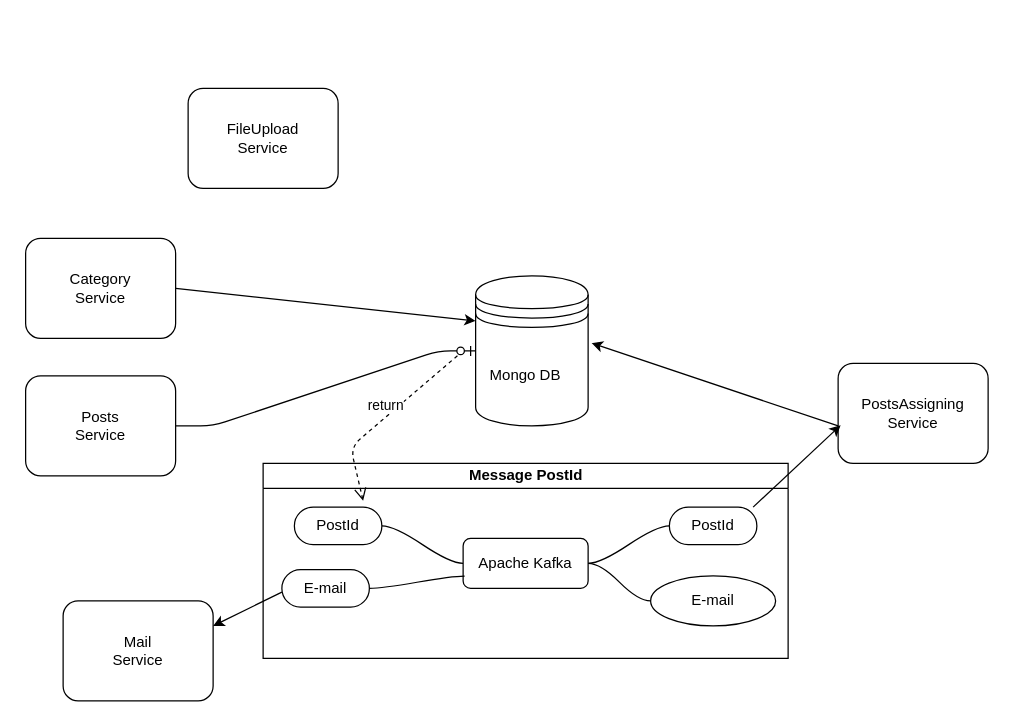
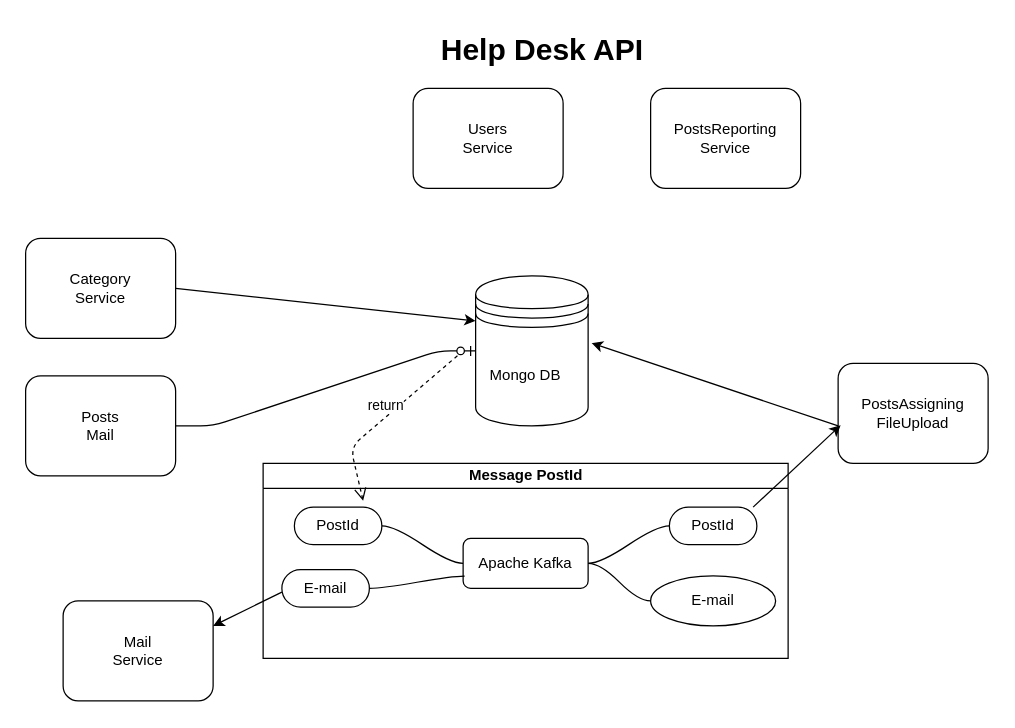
node "Help Desk API": added
node "FileUpload Service": removed
node "Users Service": added
node "PostsReporting Service": added
node "PostsAssigning Service": label "PostsAssigning Service" -> "PostsAssigning FileUpload"
node "Posts Service": label "Posts Service" -> "Posts Mail"
